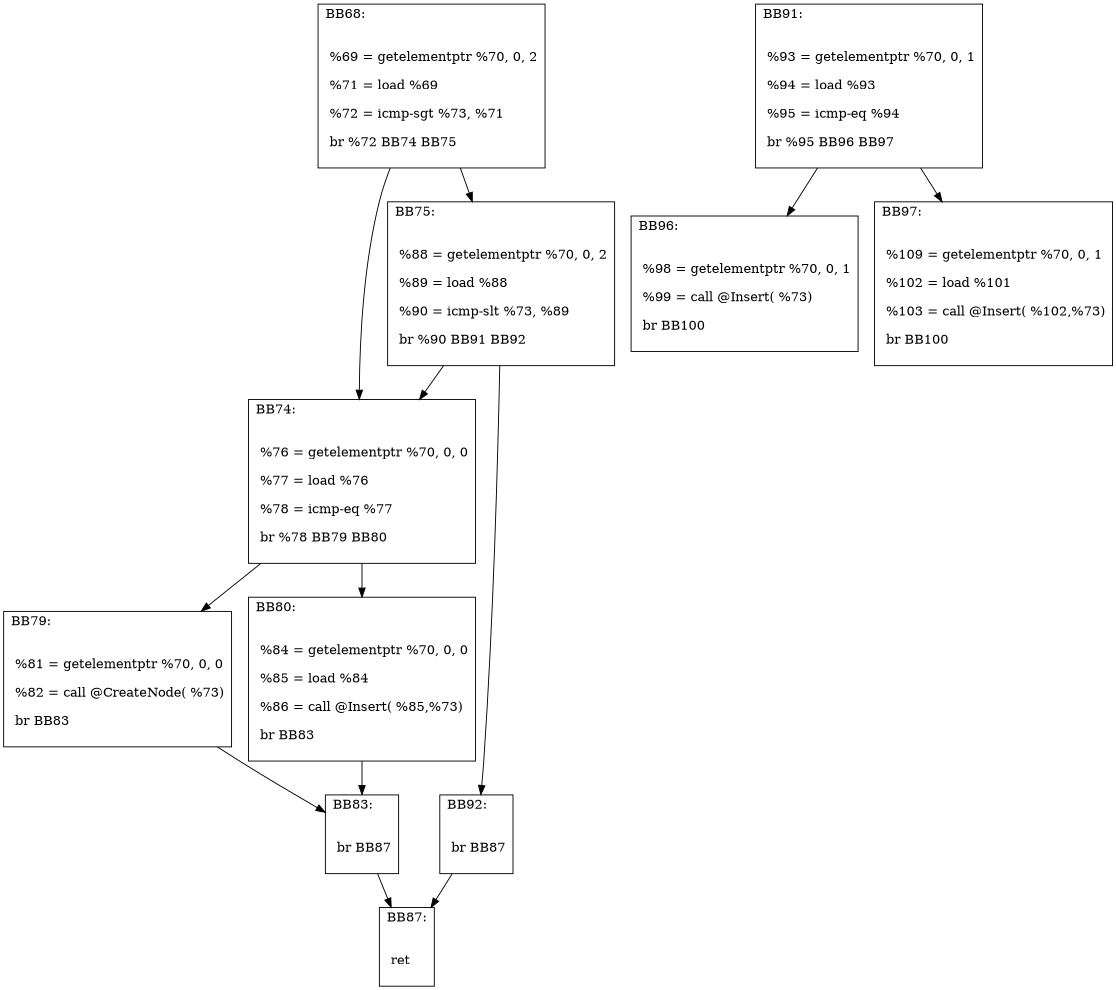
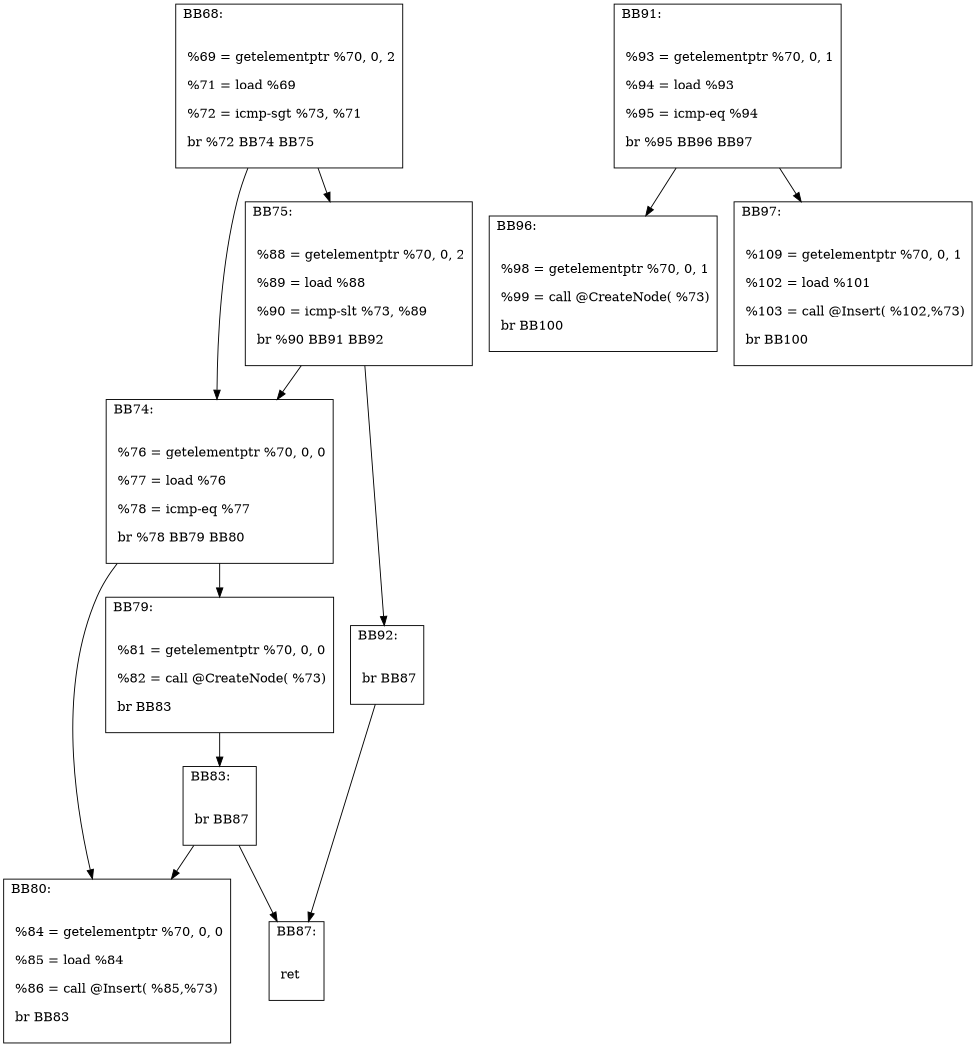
node "BB96:": text "%99 = call @Insert( %73)" -> "%99 = call @CreateNode( %73)"
edge "BB80:" -> "BB83:": reversed
